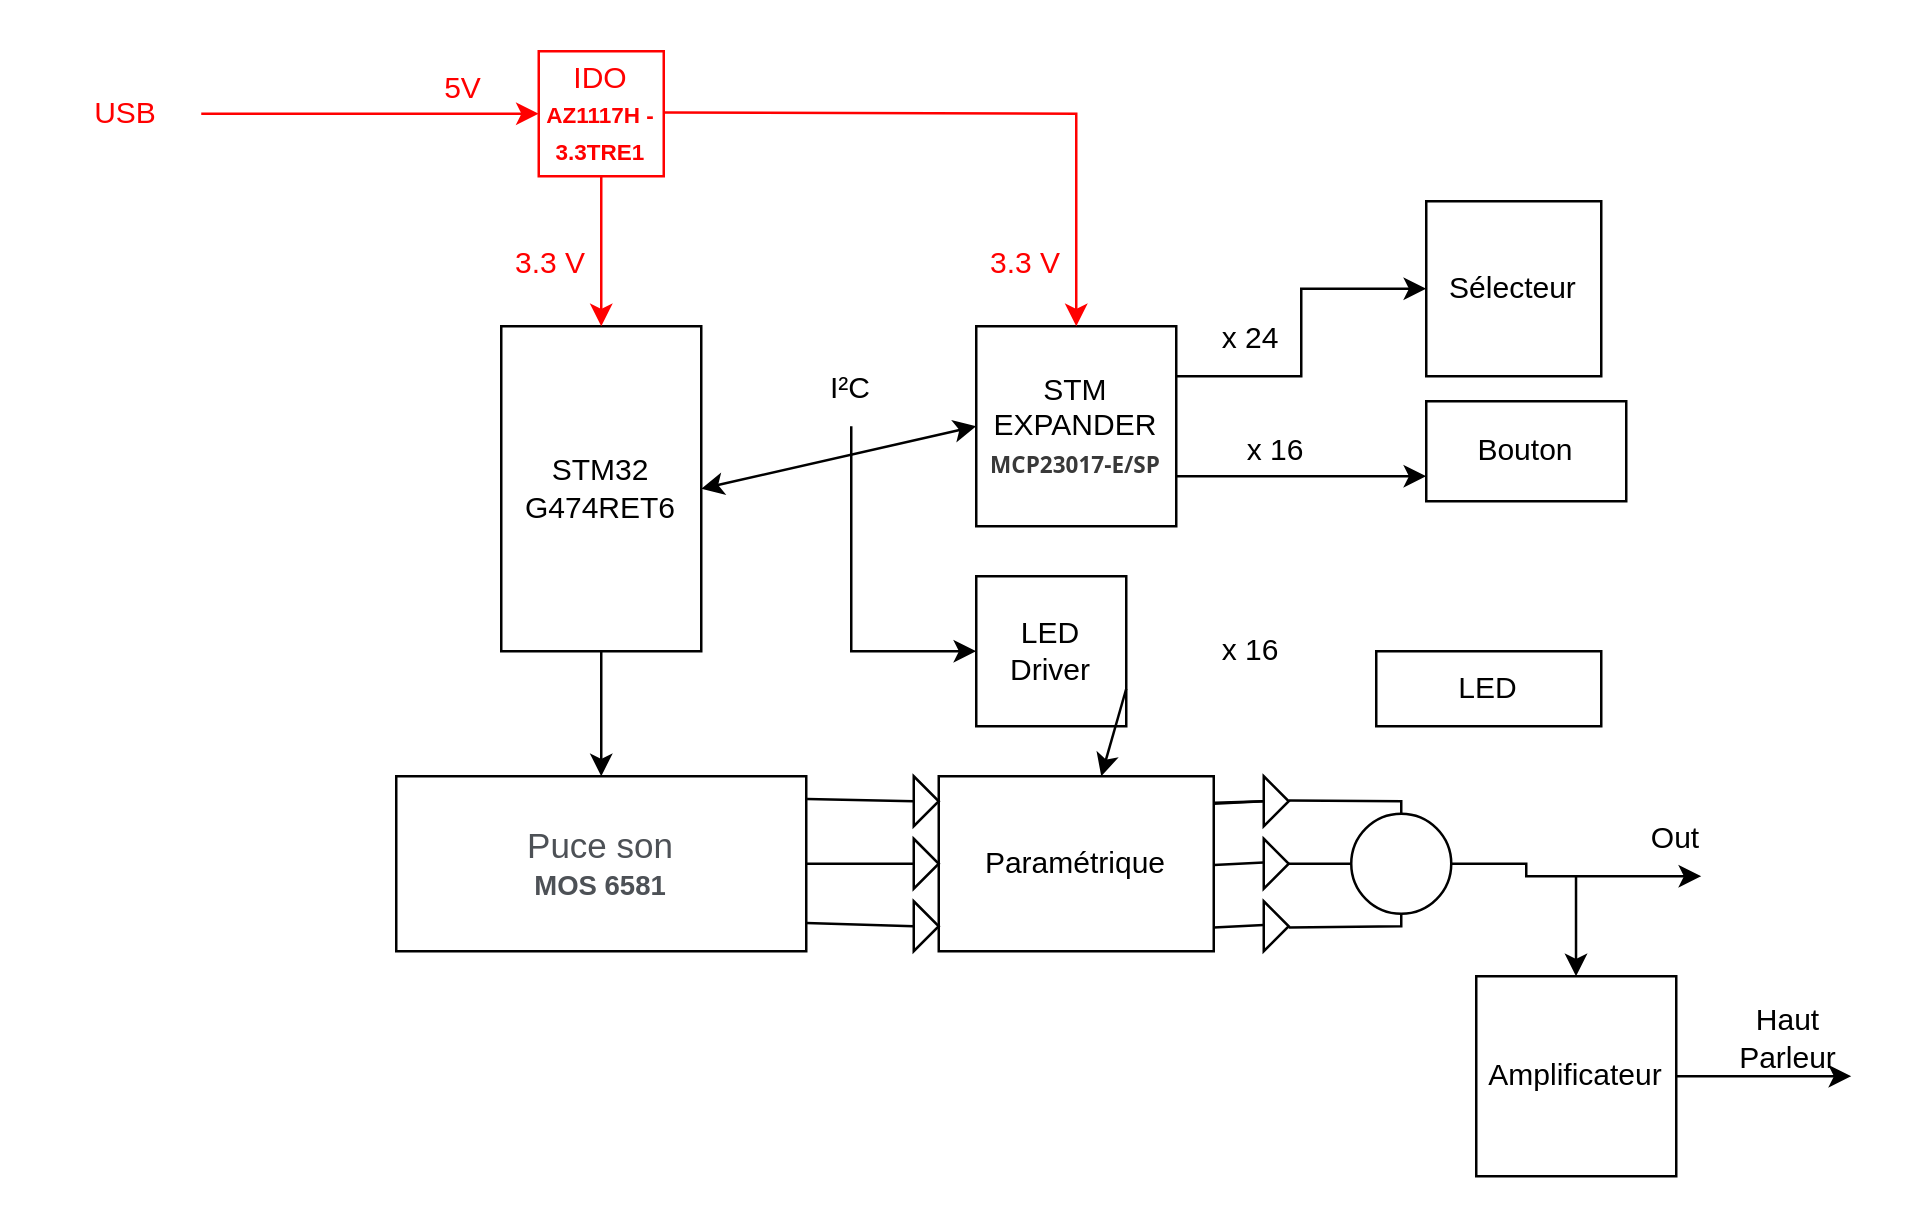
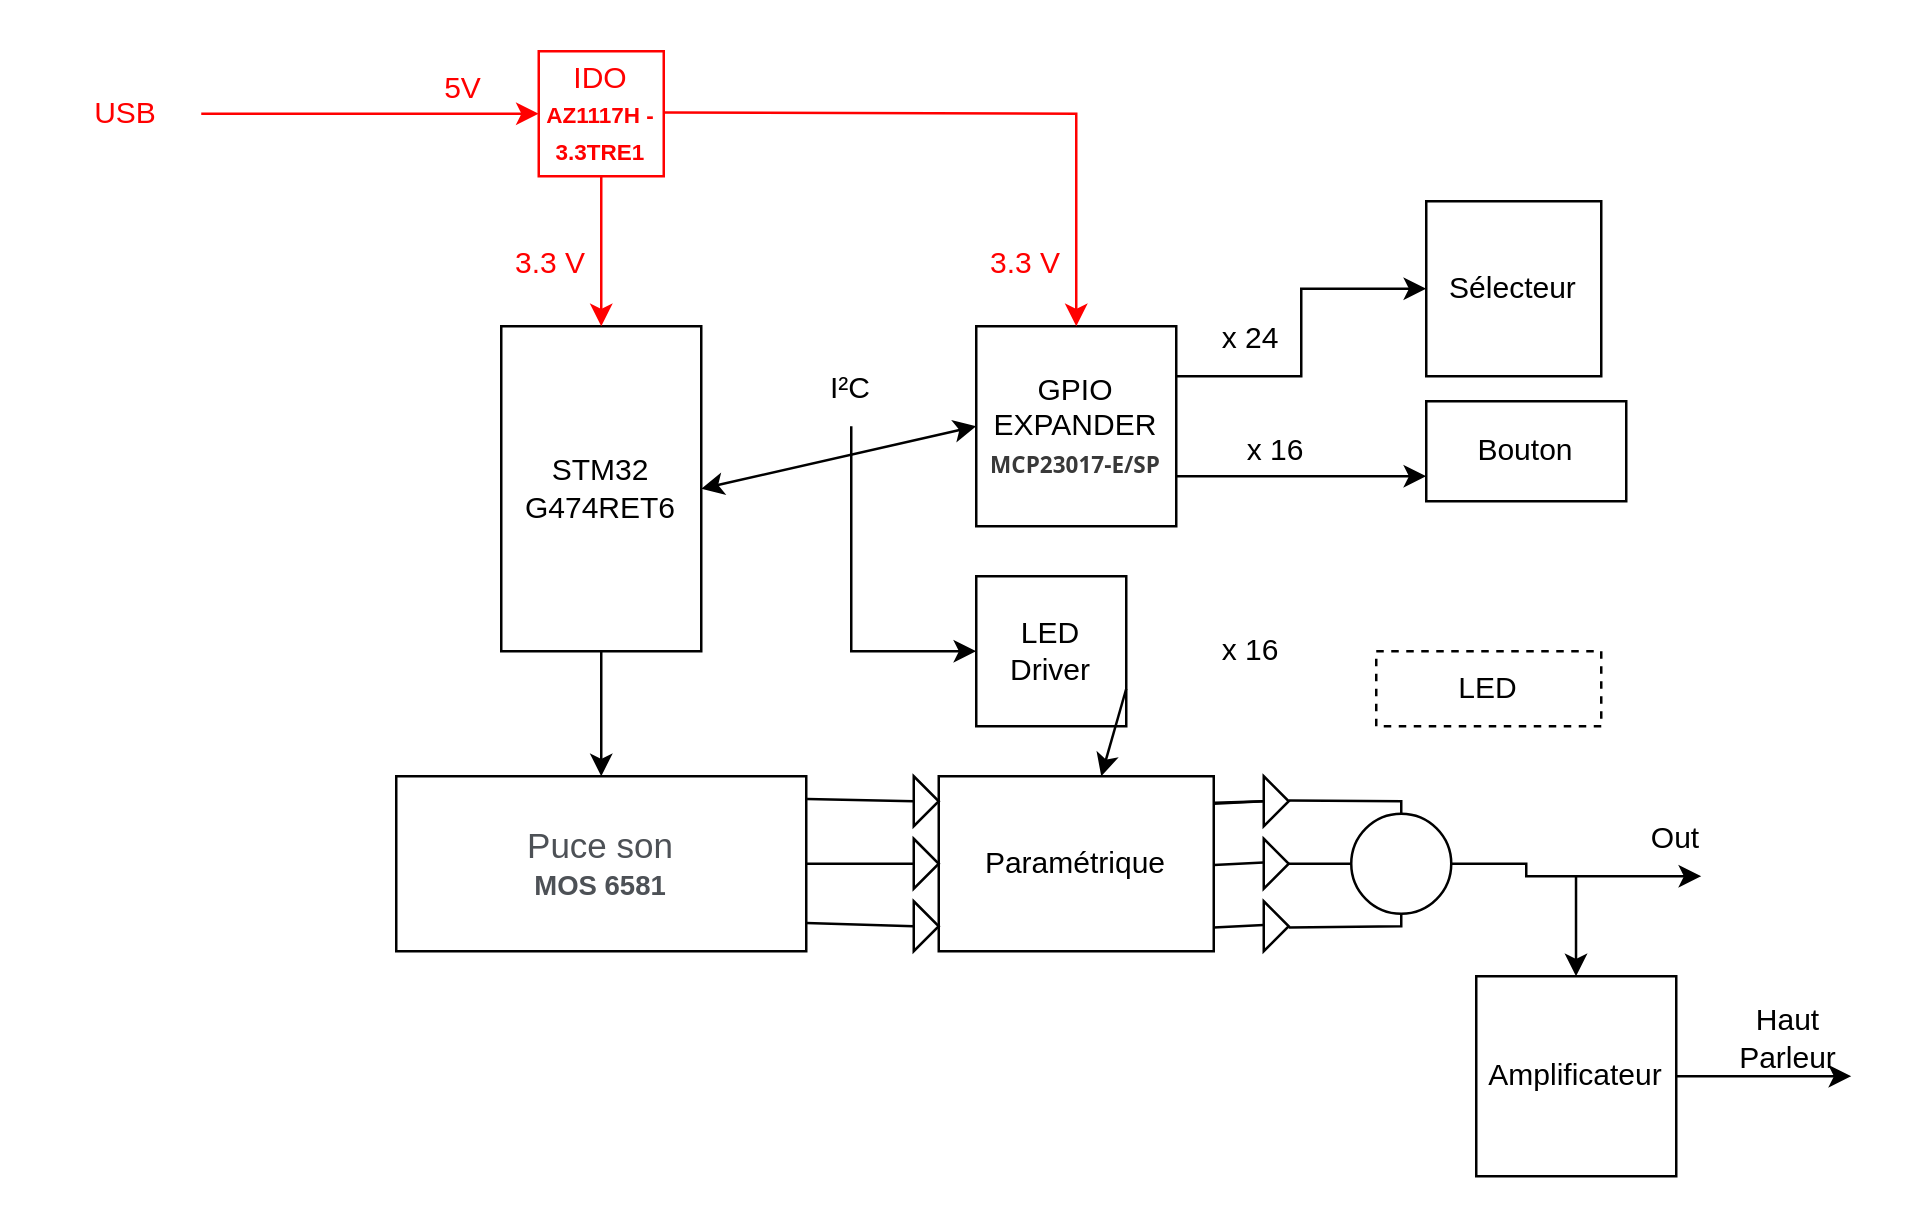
node "STM EXPANDER MCP23017-E/SP": label "STM EXPANDER MCP23017-E/SP" -> "GPIO EXPANDER MCP23017-E/SP"
node "LED": style solid -> dashed
